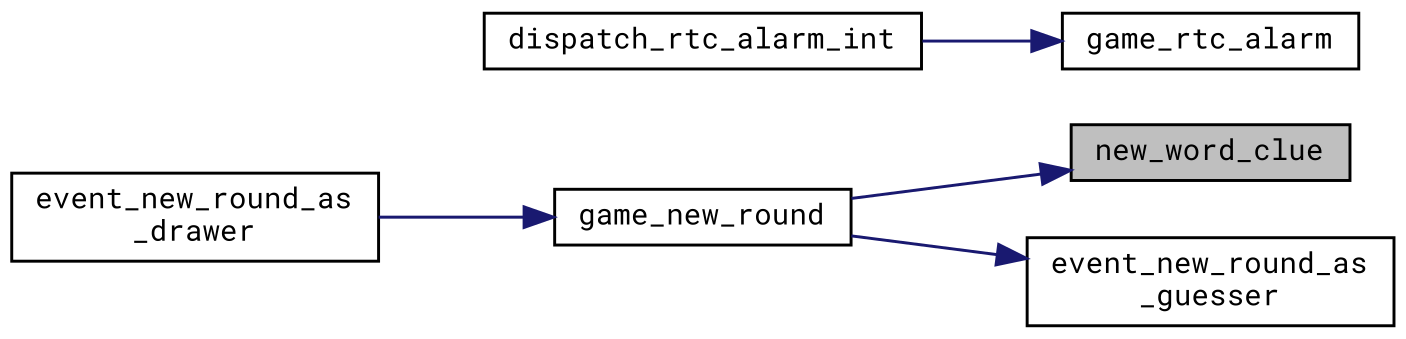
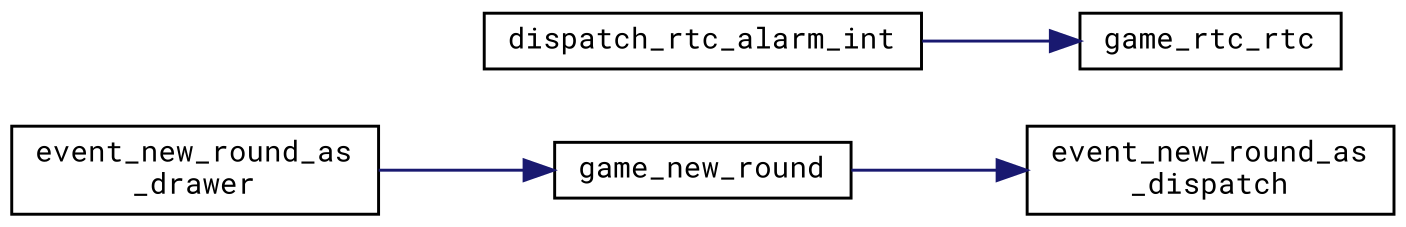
node "game_rtc_alarm": label "game_rtc_alarm" -> "game_rtc_rtc"
node "new_word_clue": removed
node "event_new_round_as _guesser": label "event_new_round_as _guesser" -> "event_new_round_as _dispatch"
